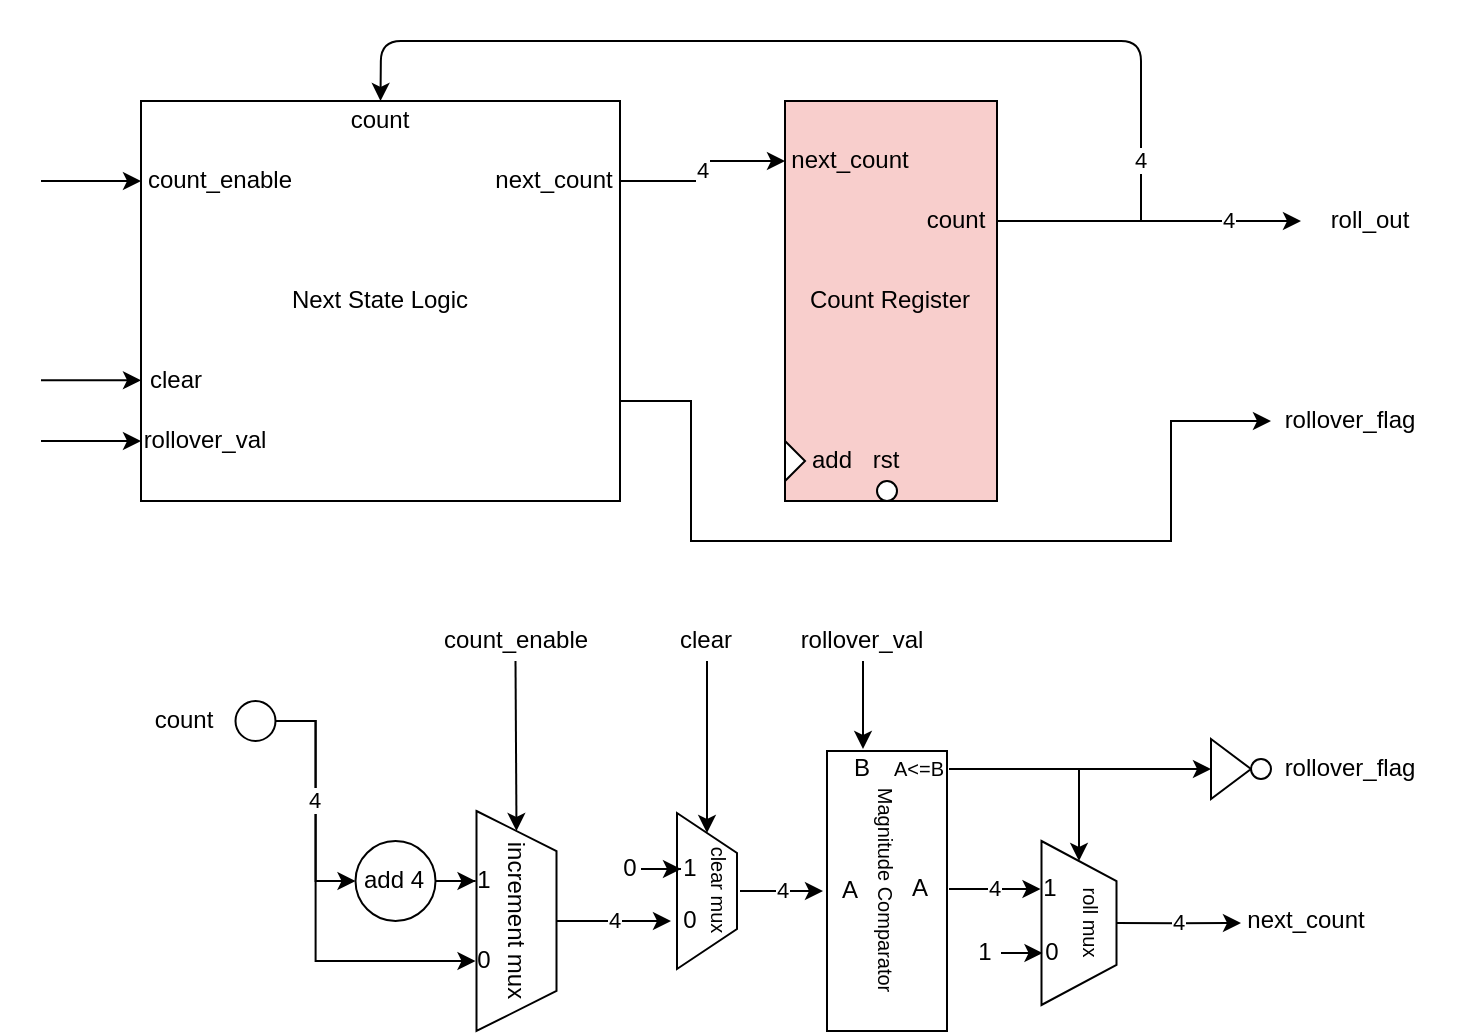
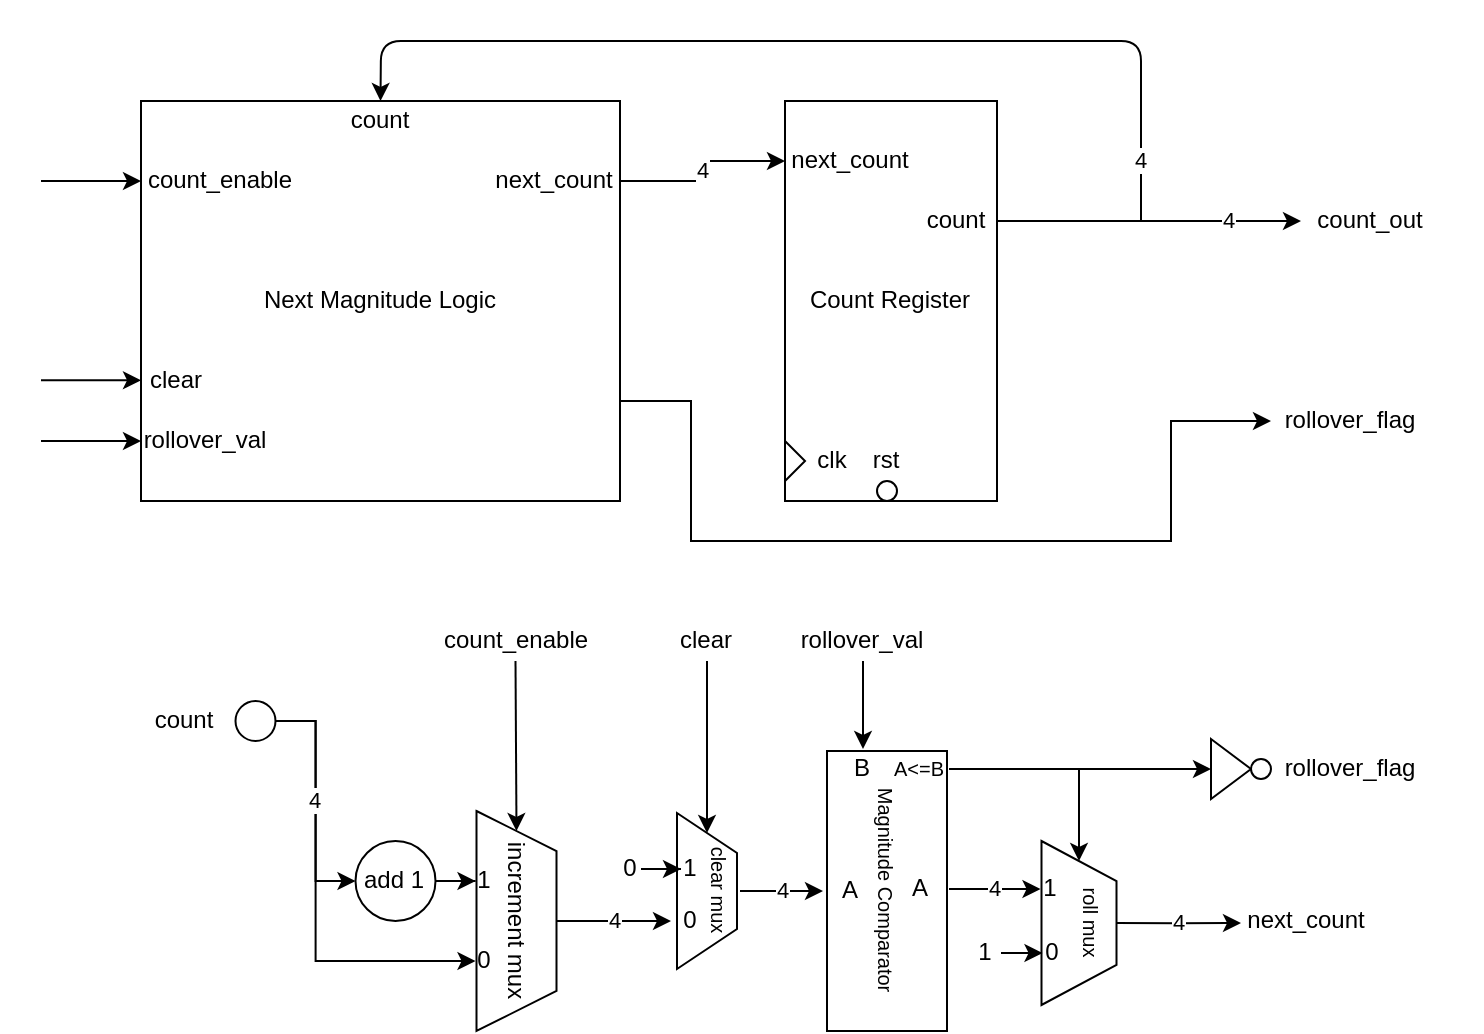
node "roll_out": label "roll_out" -> "count_out"
node "Next State Logic": label "Next State Logic" -> "Next Magnitude Logic"
node "Count Register": fillcolor #f8cecc -> #ffffff
node "add": label "add" -> "clk"
node "add 4": label "add 4" -> "add 1"
